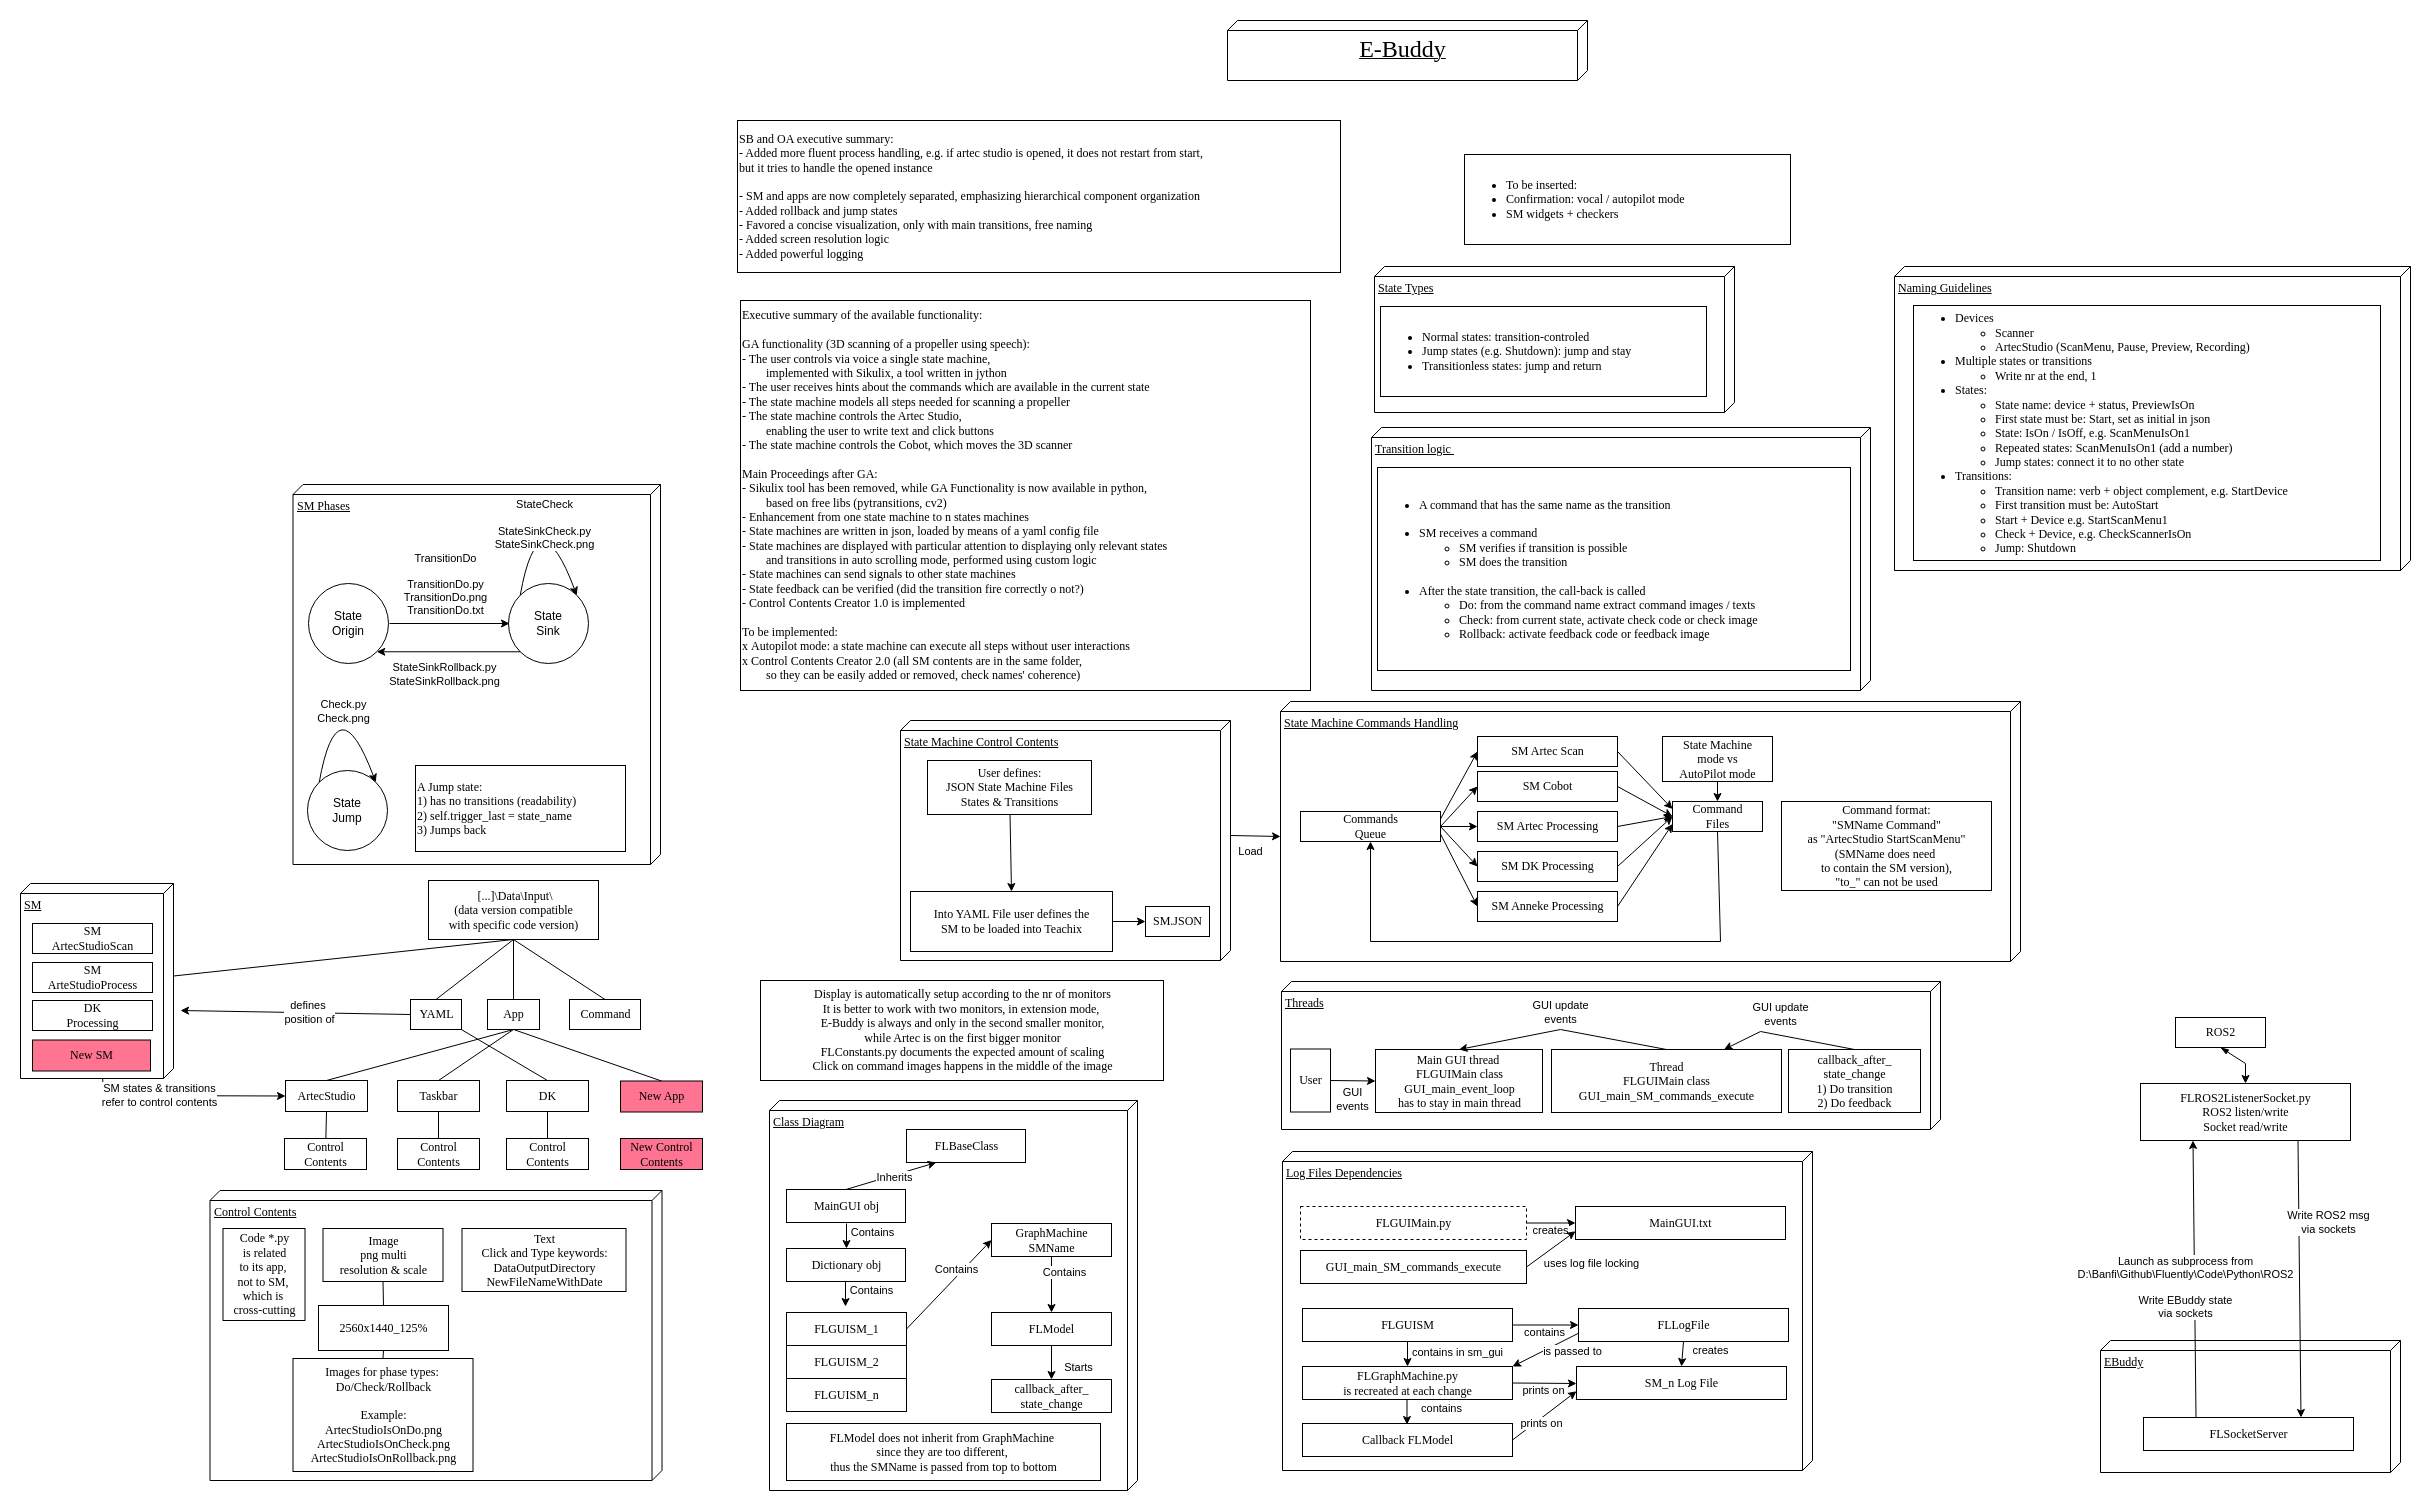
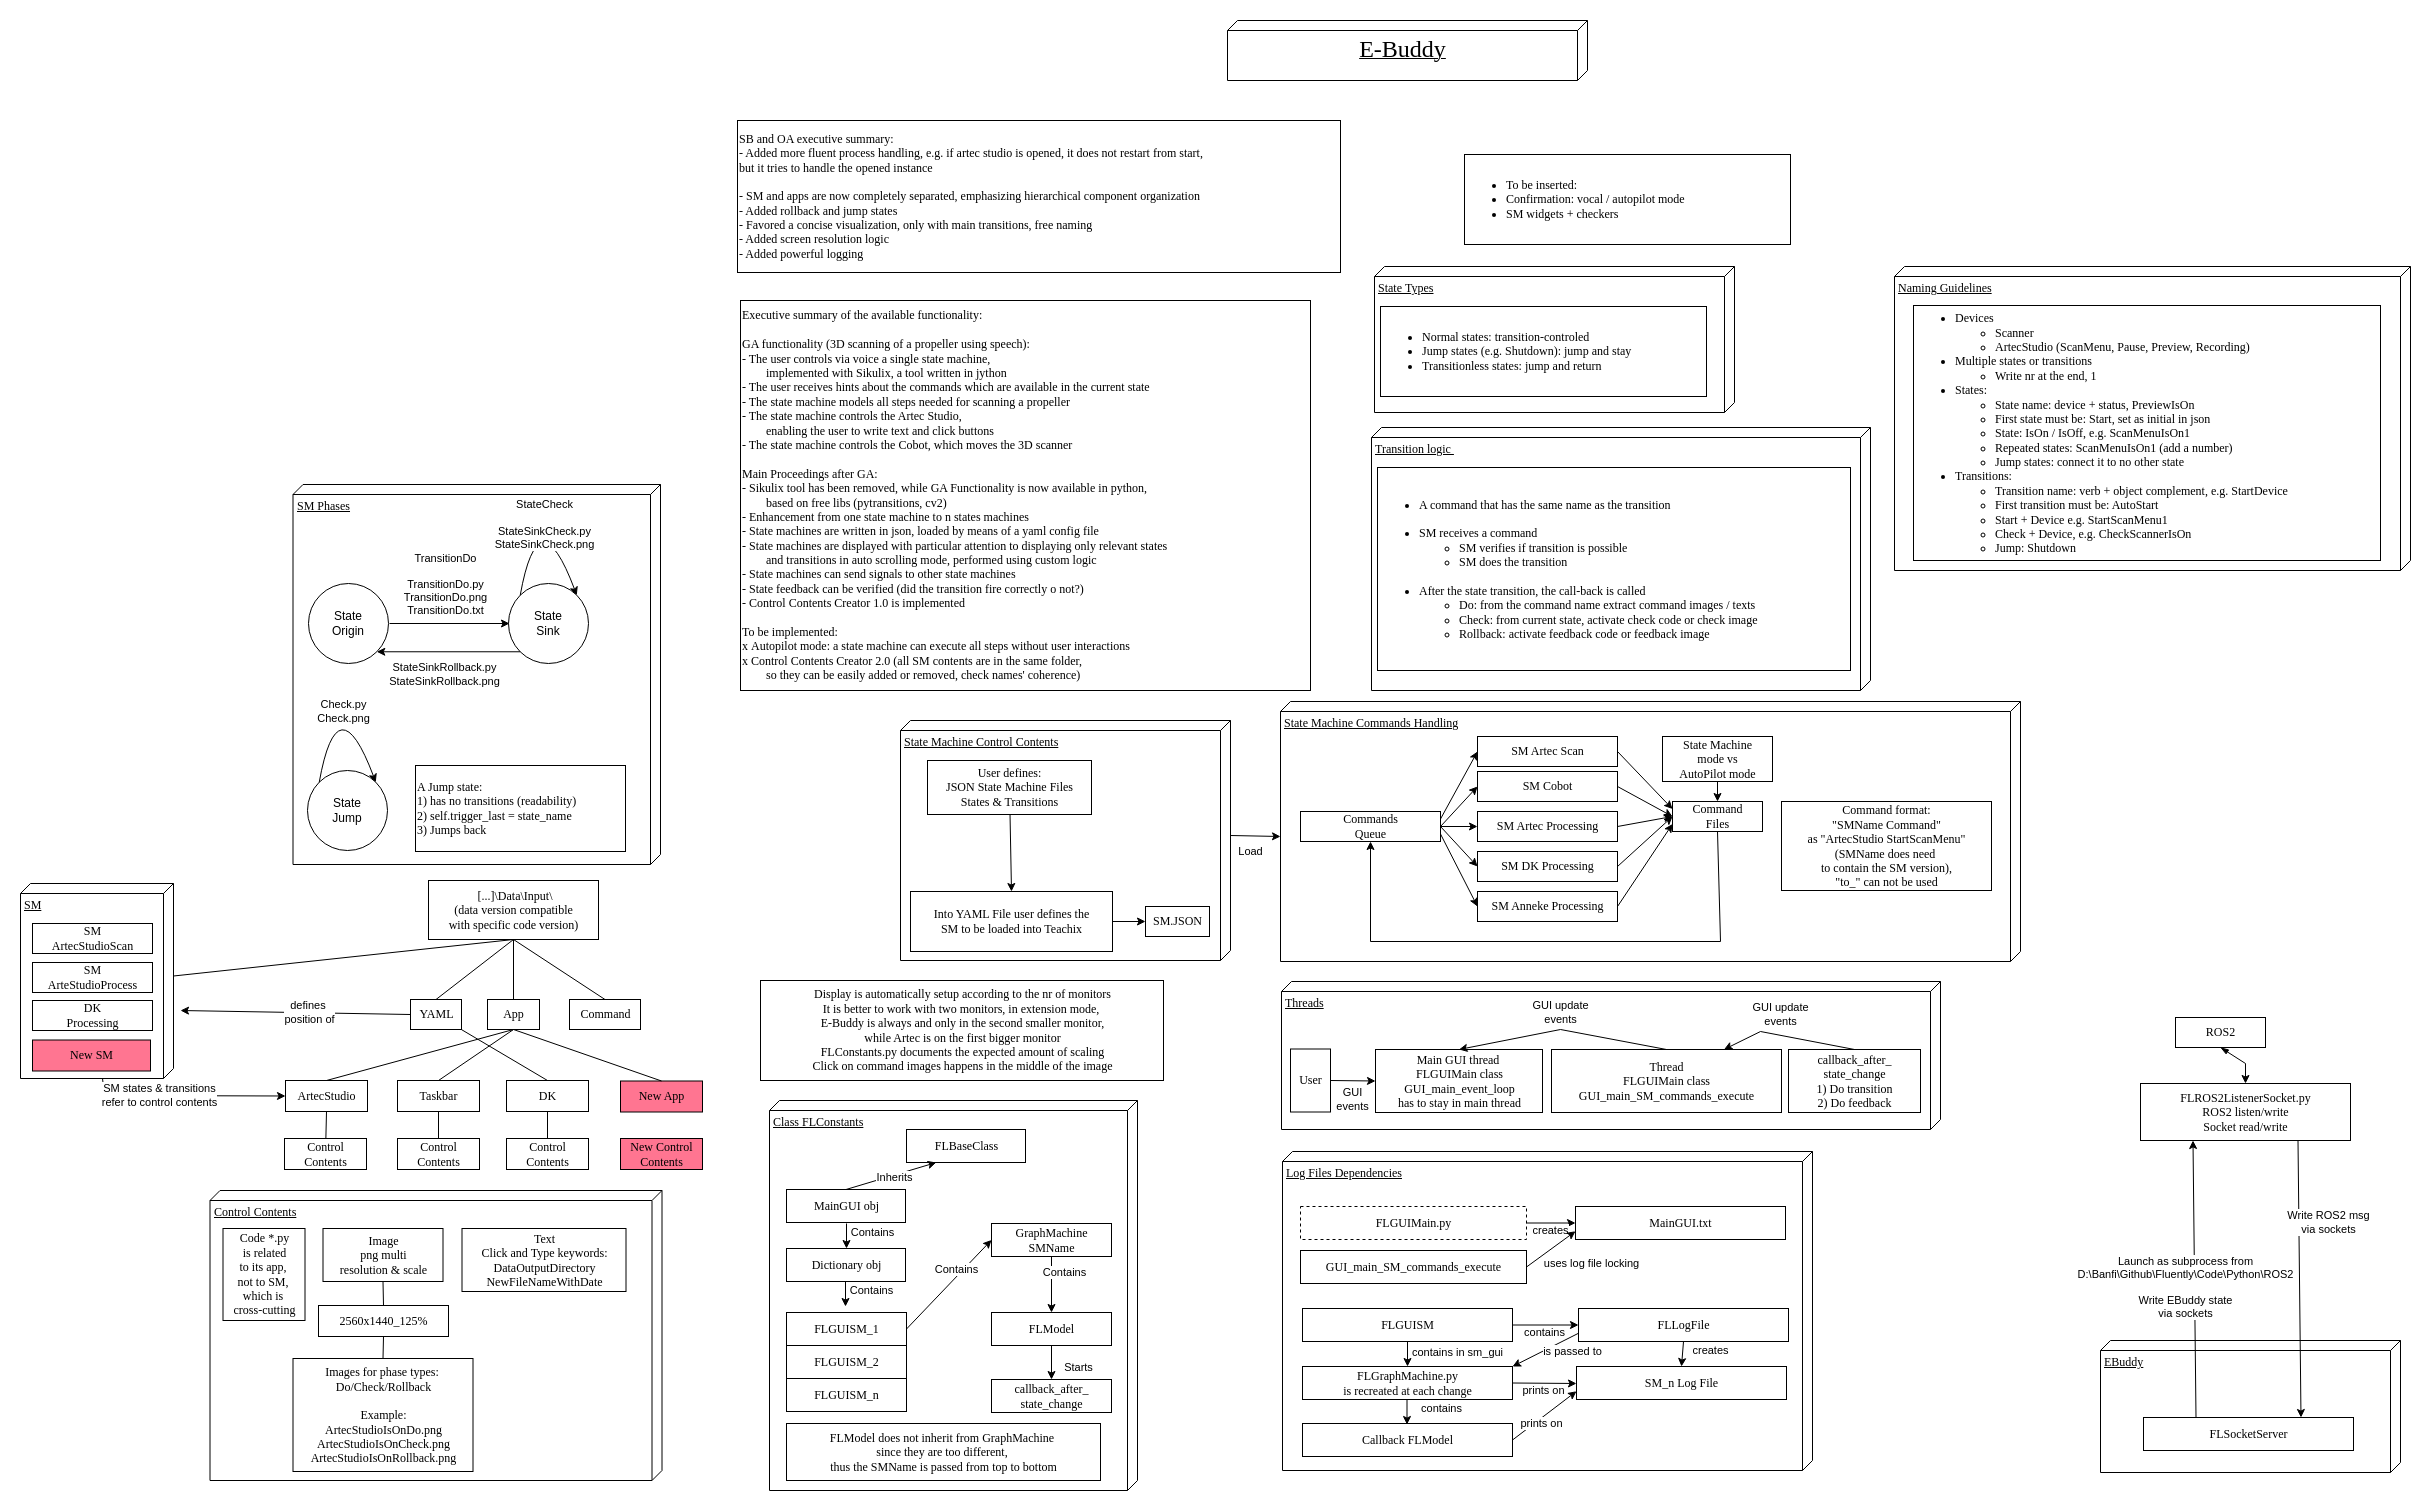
node "Class Diagram": label "Class Diagram" -> "Class FLConstants"
node "2560x1440_125%": size 130x45 -> 130x31
